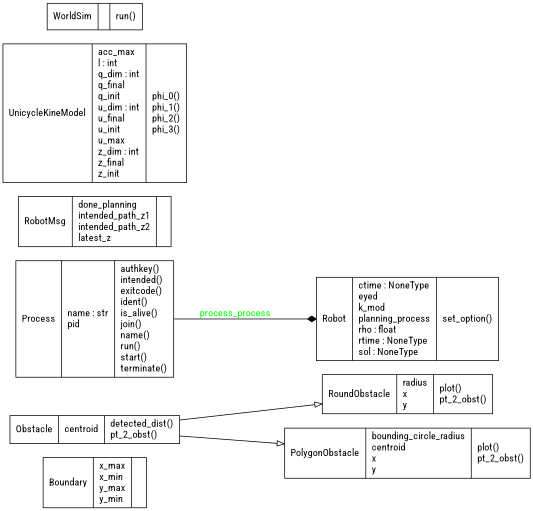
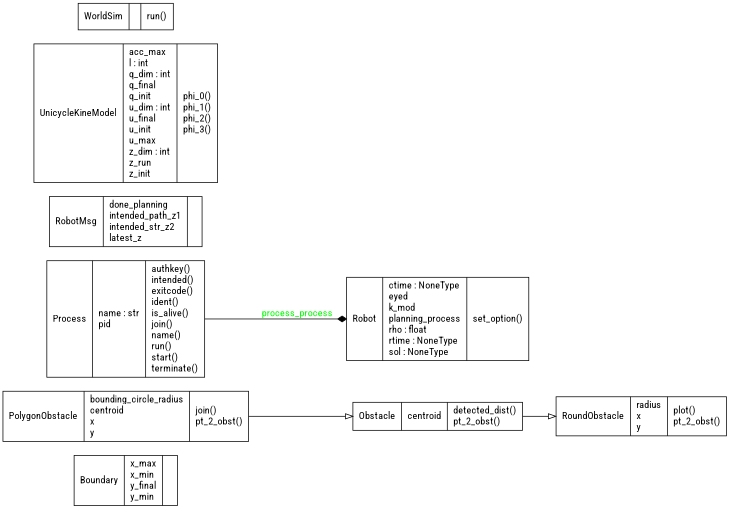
node "UnicycleKineModel": text "z_final" -> "z_run"
node "RobotMsg": text "intended_path_z2" -> "intended_str_z2"
edge "Obstacle" -> "PolygonObstacle": reversed
node "PolygonObstacle": text "plot()" -> "join()"
node "Boundary": text "y_max" -> "y_final"
